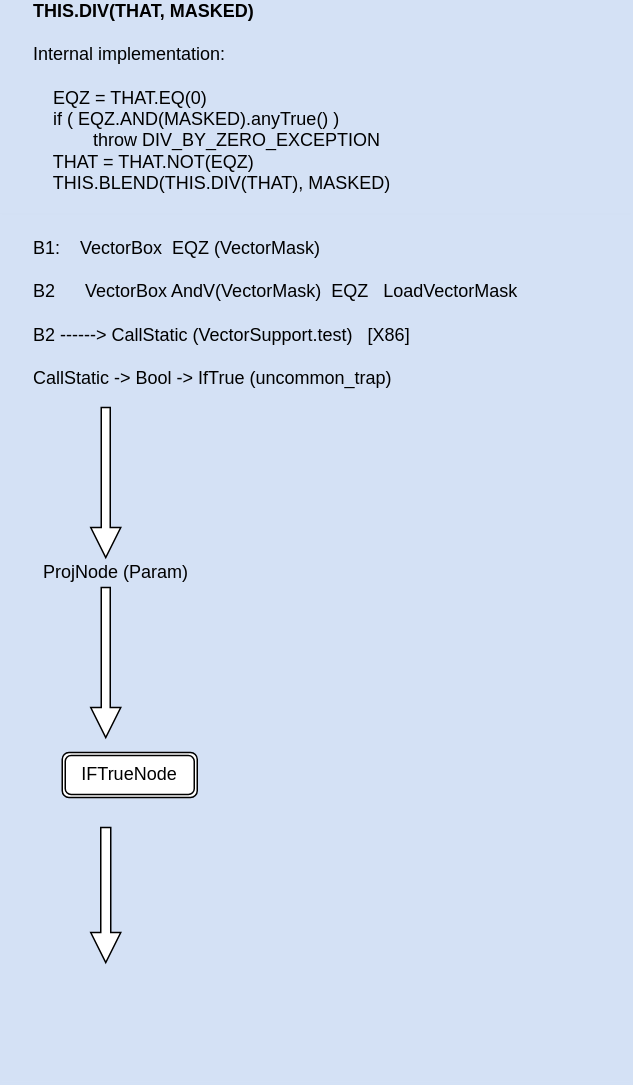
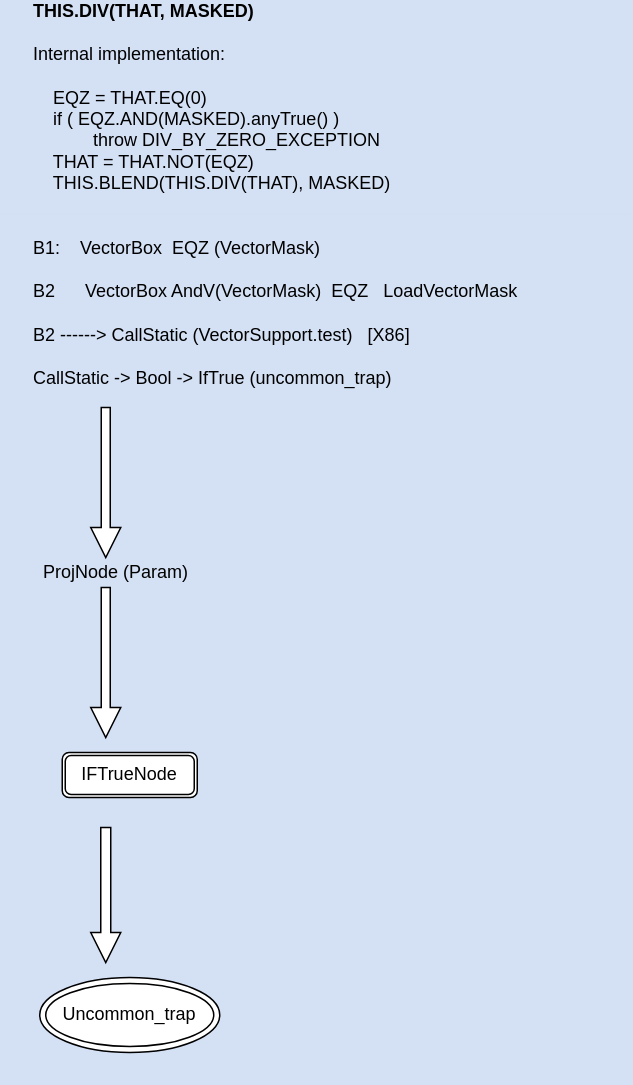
node "Uncommon_trap": added
